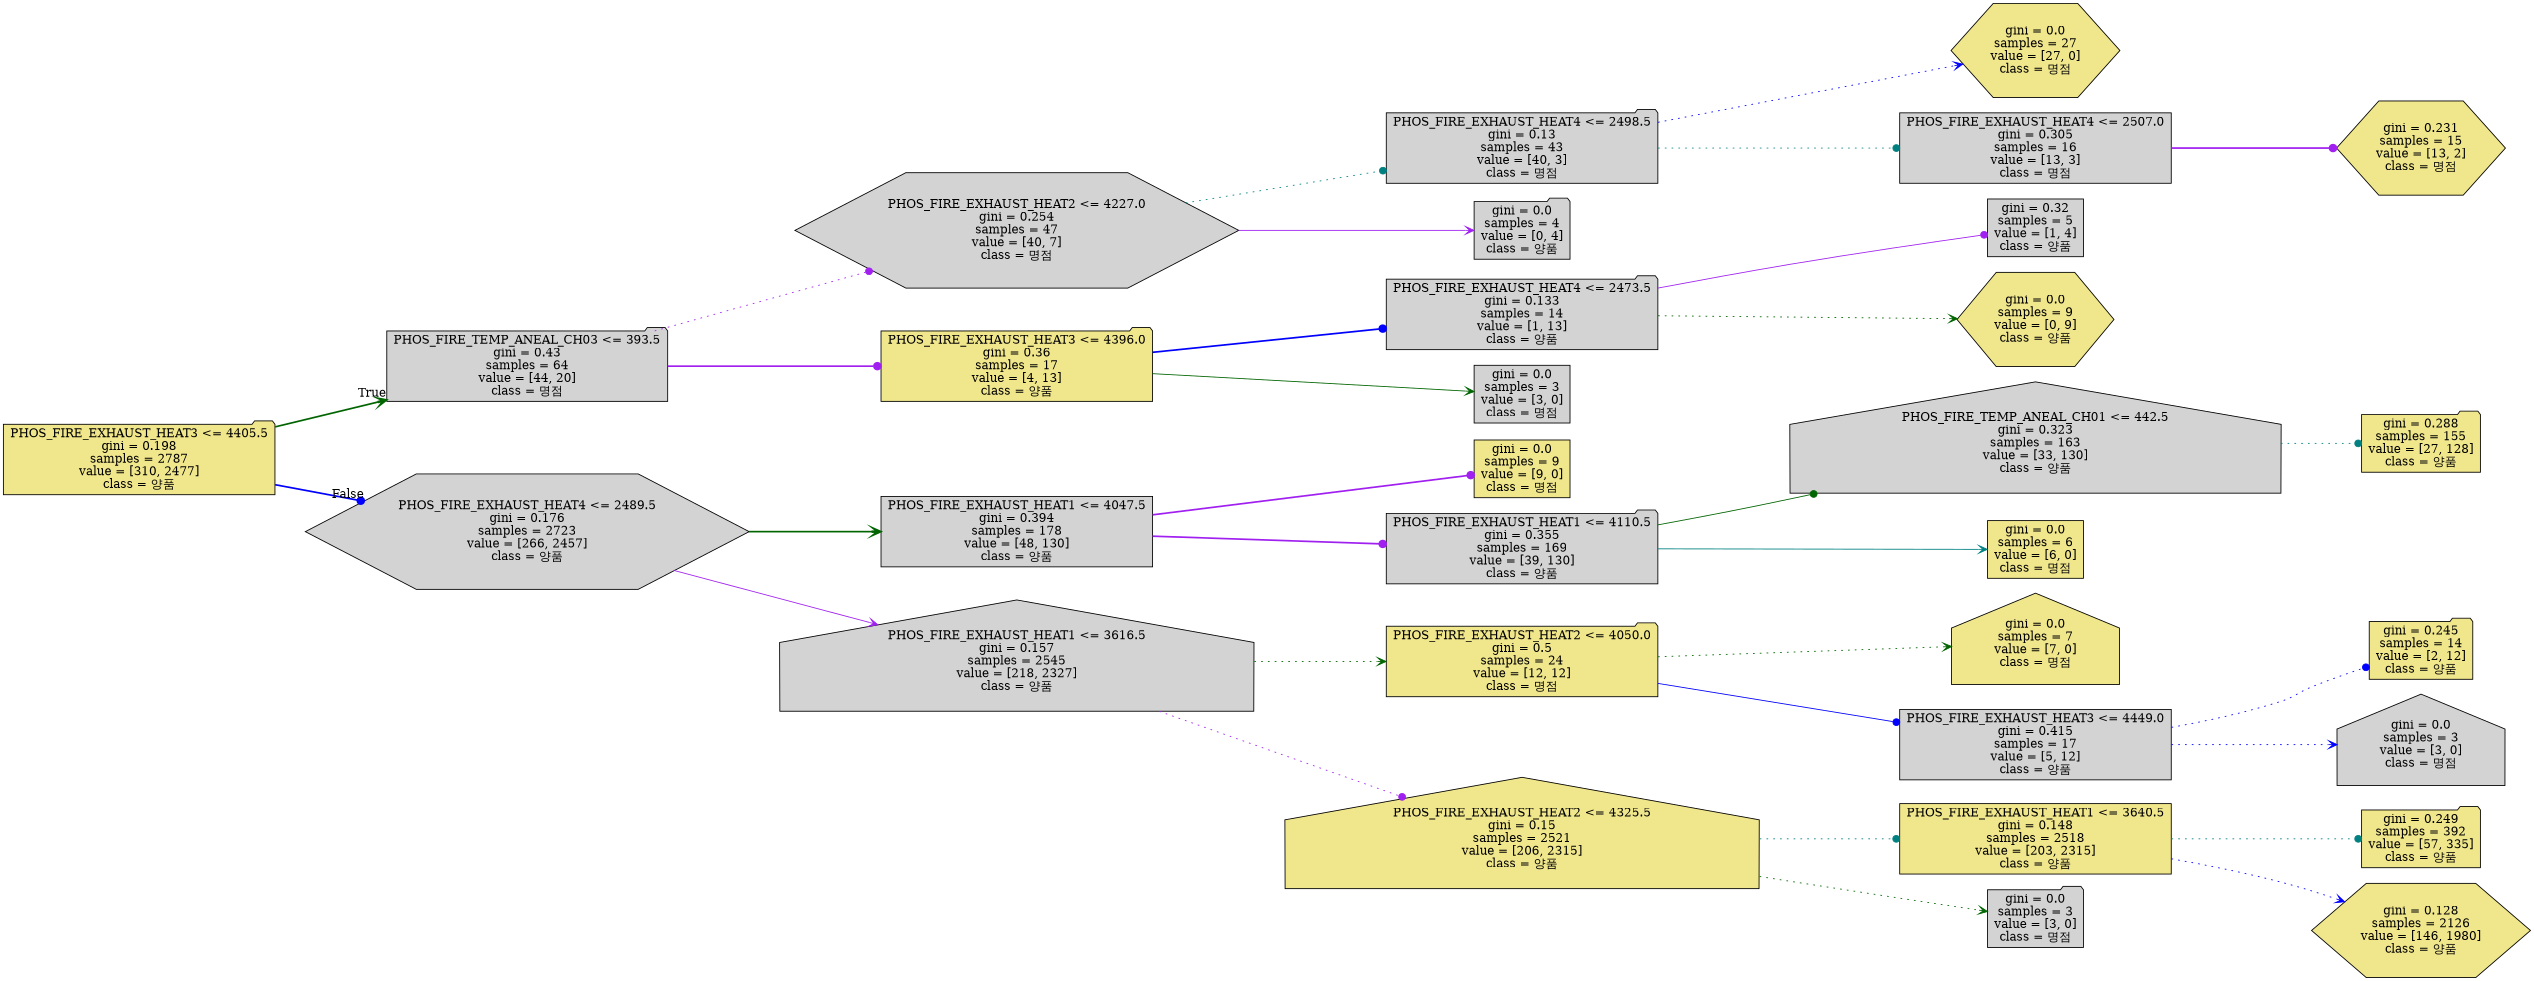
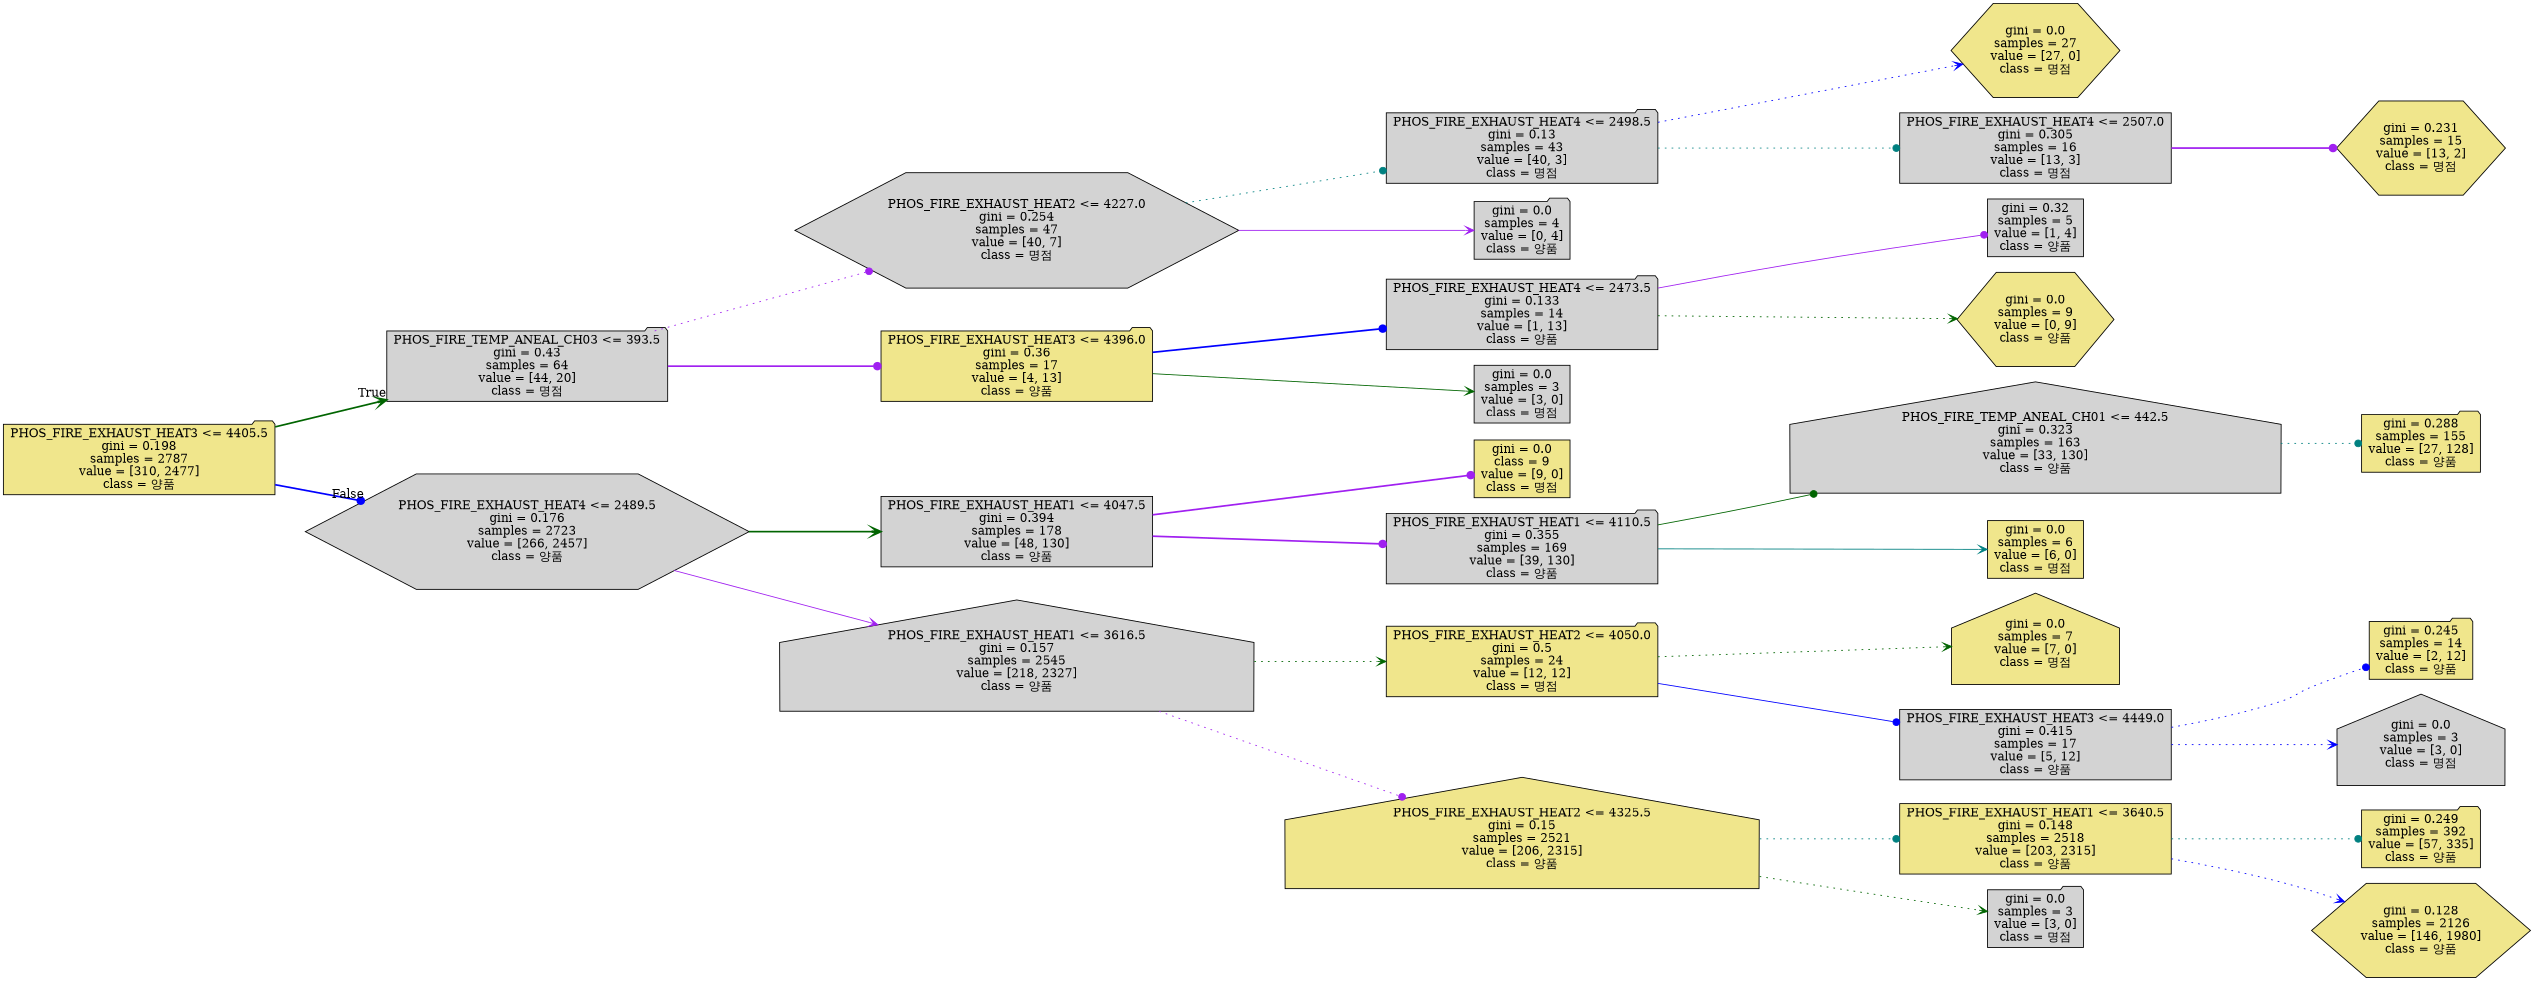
node "gini = 0.0 samples = 9 value = [9, 0] class = 명점": label "gini = 0.0 samples = 9 value = [9, 0] class = 명점" -> "gini = 0.0 class = 9 value = [9, 0] class = 명점"
